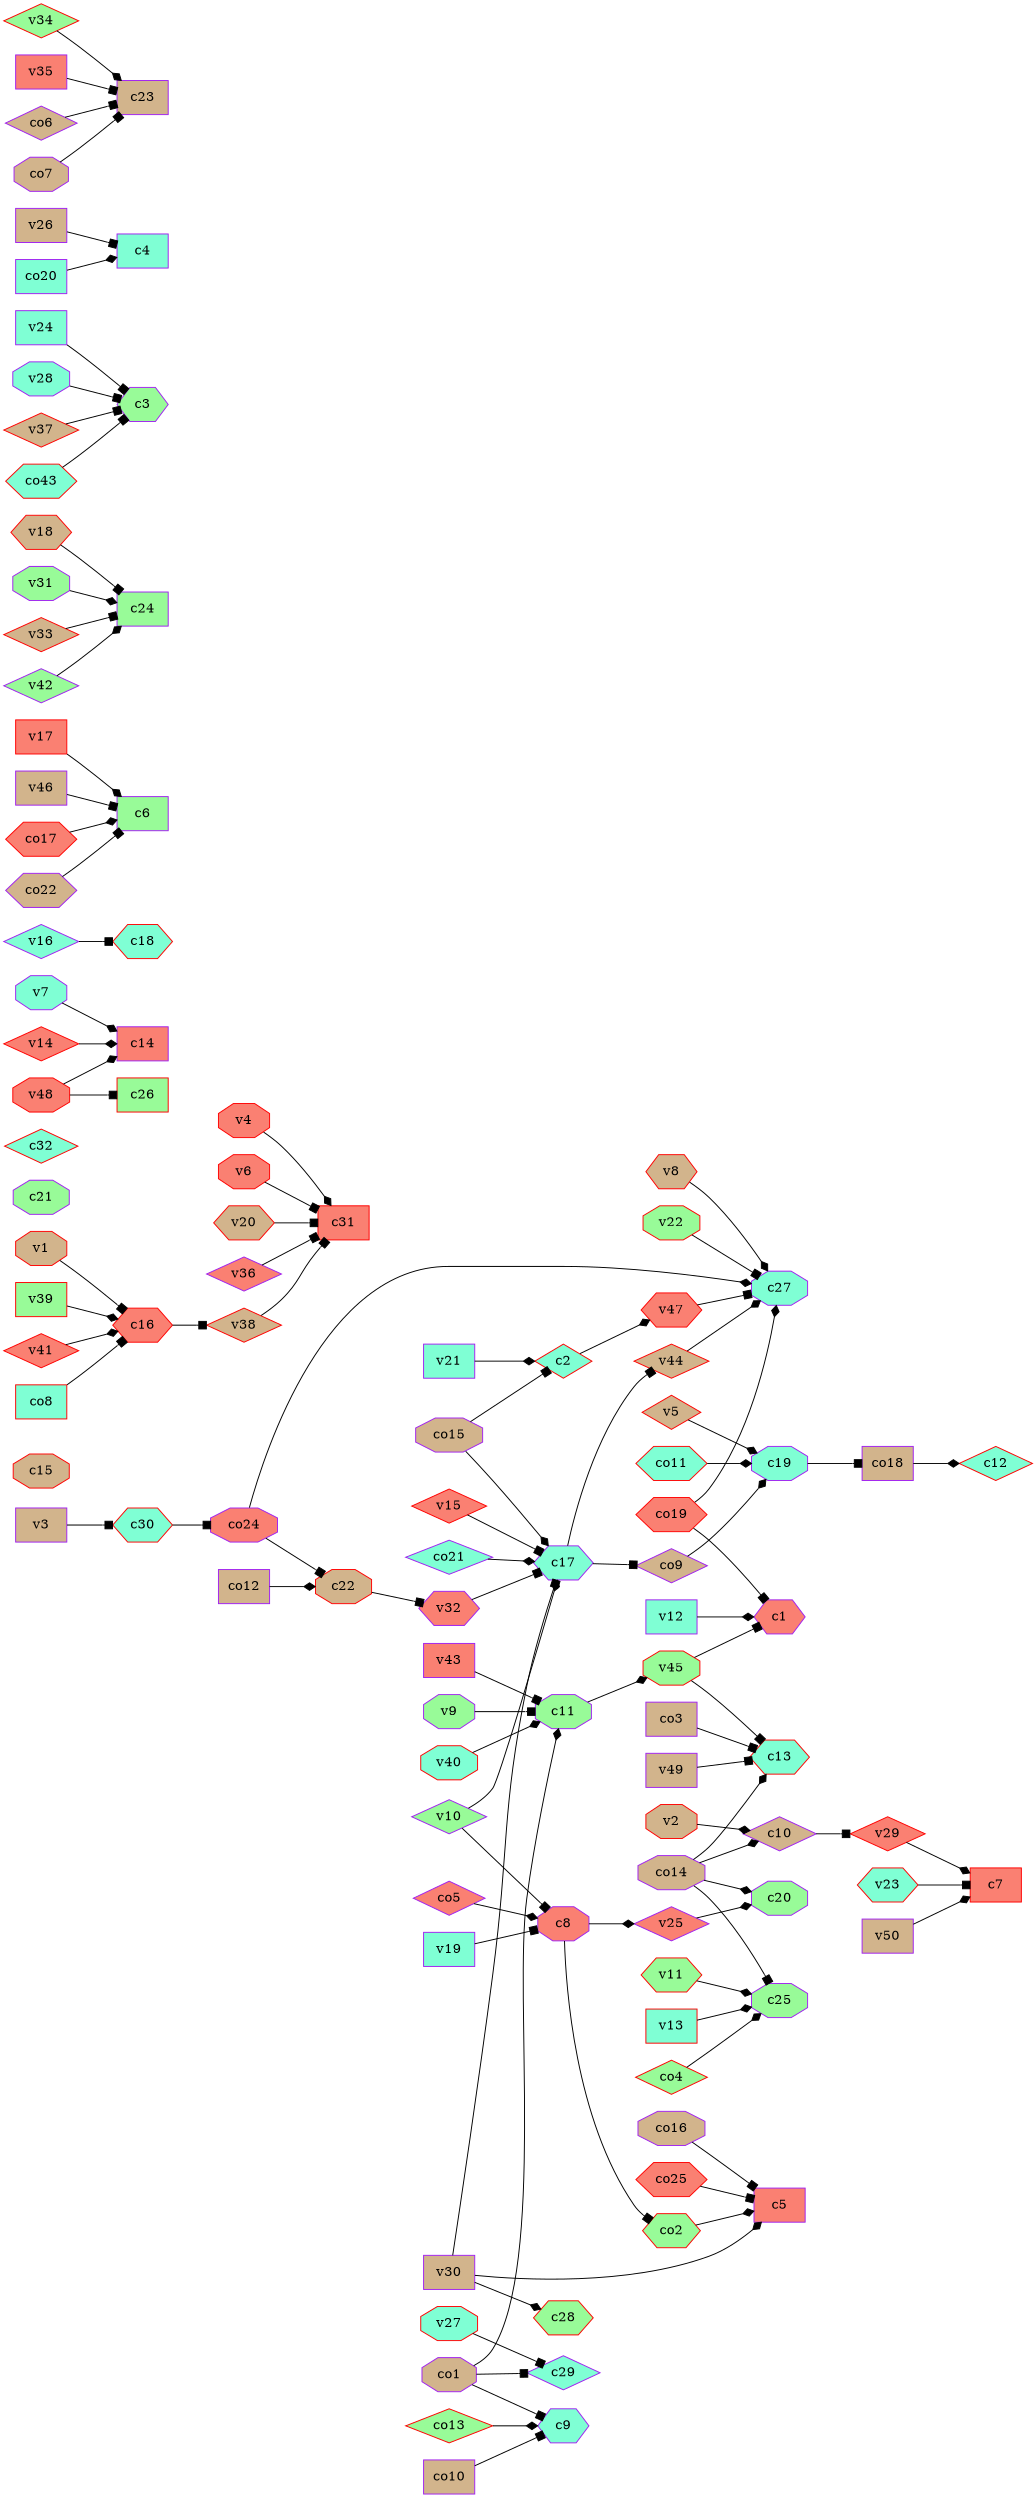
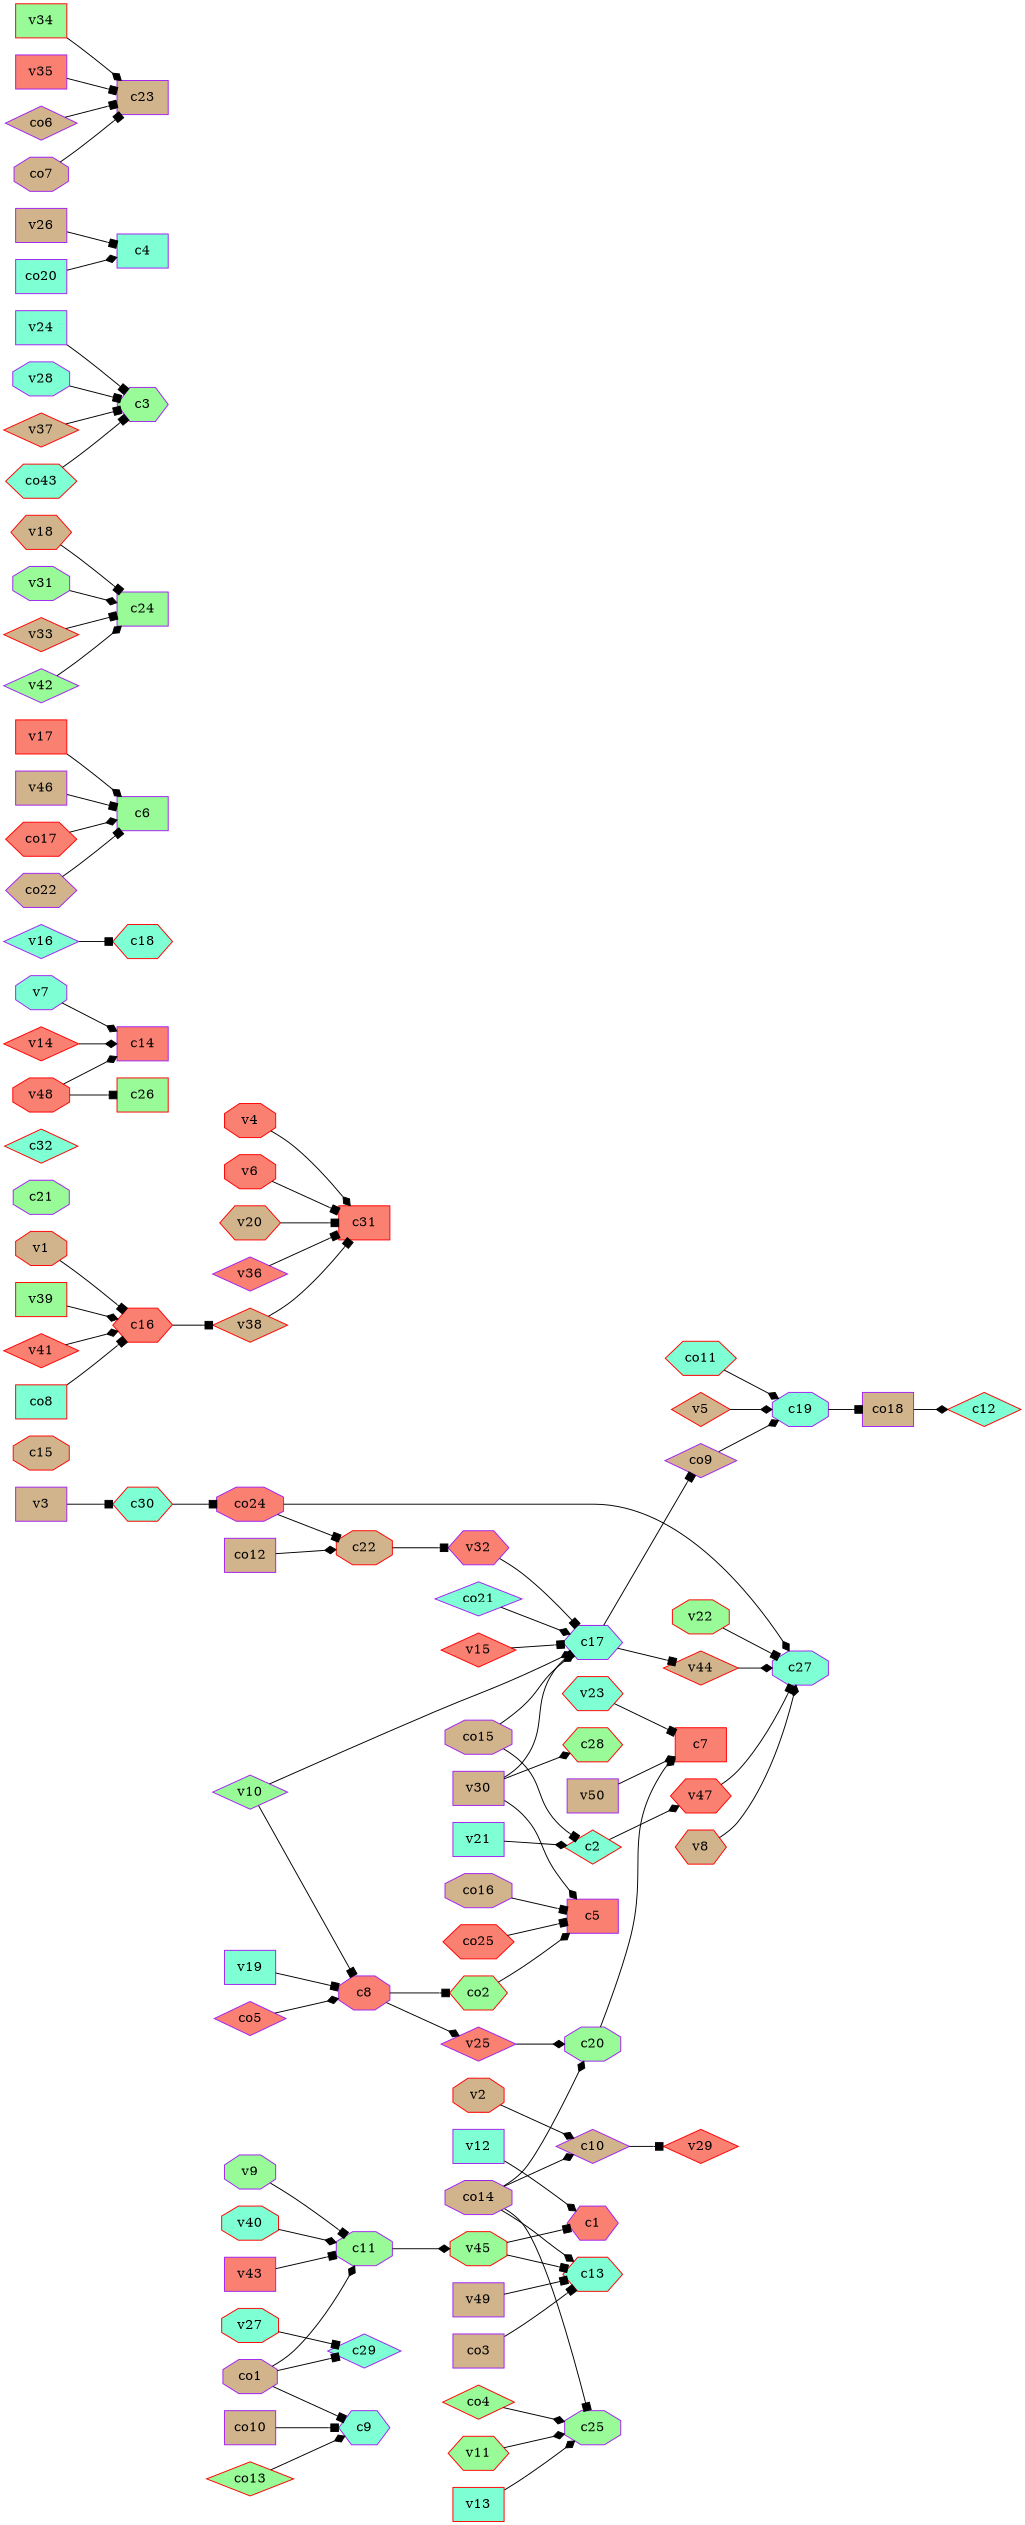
node "v34": shape diamond -> box
node "co19": removed
edge "v29" -> "c7": now "c20" -> "c7"
